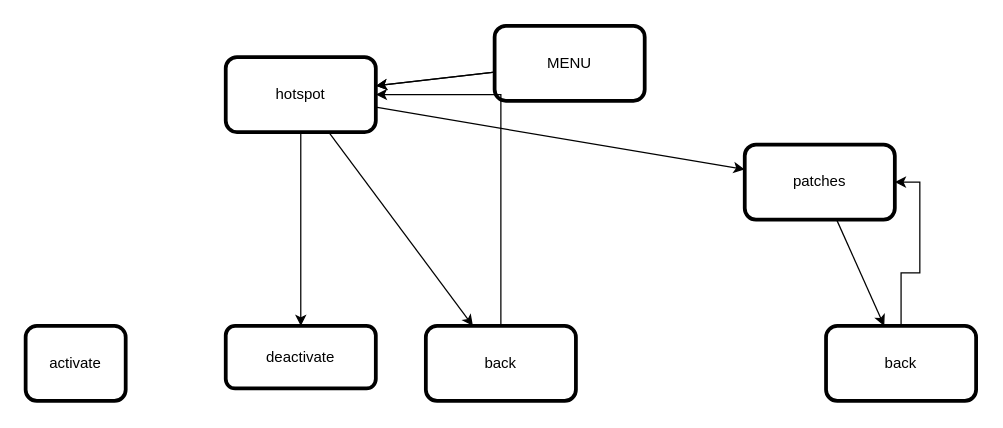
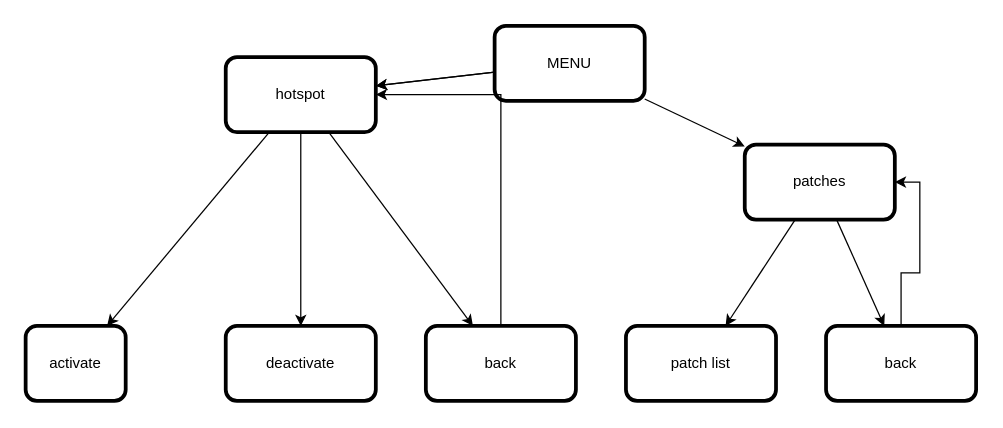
edge "MENU" -> "patches": added
edge "hotspot" -> "patches": now "hotspot" -> "activate"
edge "patches" -> "patch list": added
node "deactivate": size 150x63 -> 150x75
node "patch list": added
